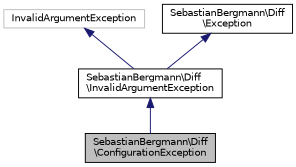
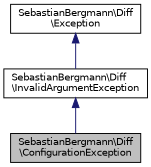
node "InvalidArgumentException": removed
